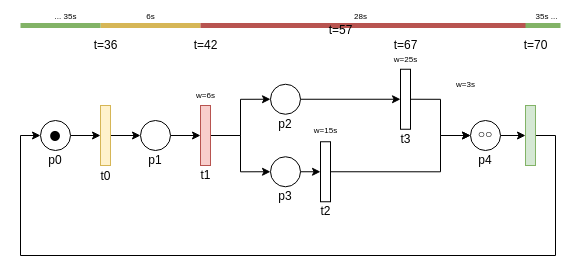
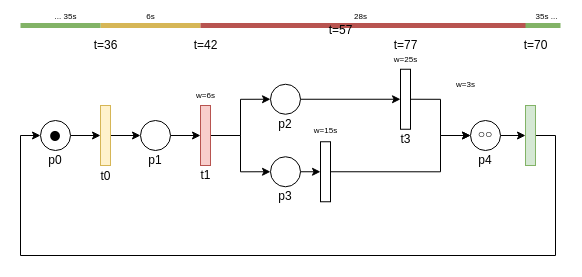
node "t=67": label "t=67" -> "t=77"
node "t2": removed
